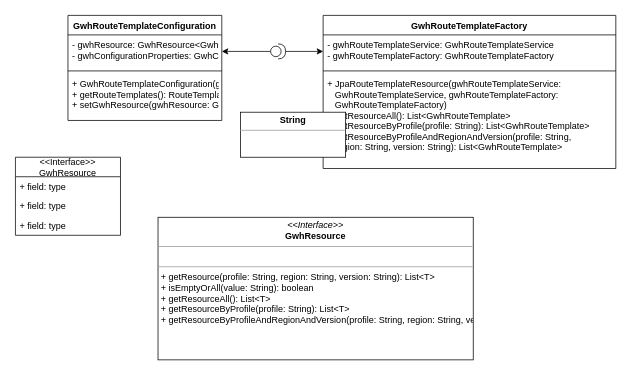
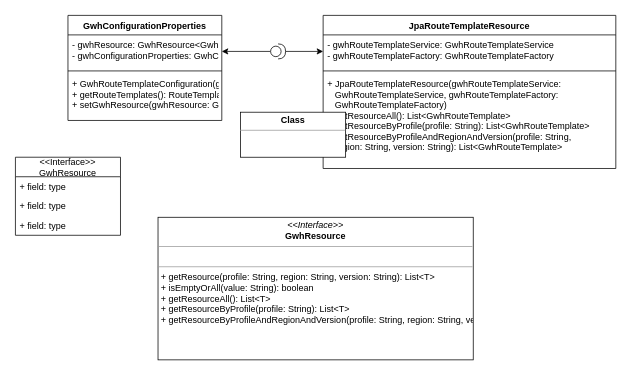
node "GwhRouteTemplateConfiguration": label "GwhRouteTemplateConfiguration" -> "GwhConfigurationProperties"
node "GwhRouteTemplateFactory": label "GwhRouteTemplateFactory" -> "JpaRouteTemplateResource"
node "String": label "String" -> "Class"
